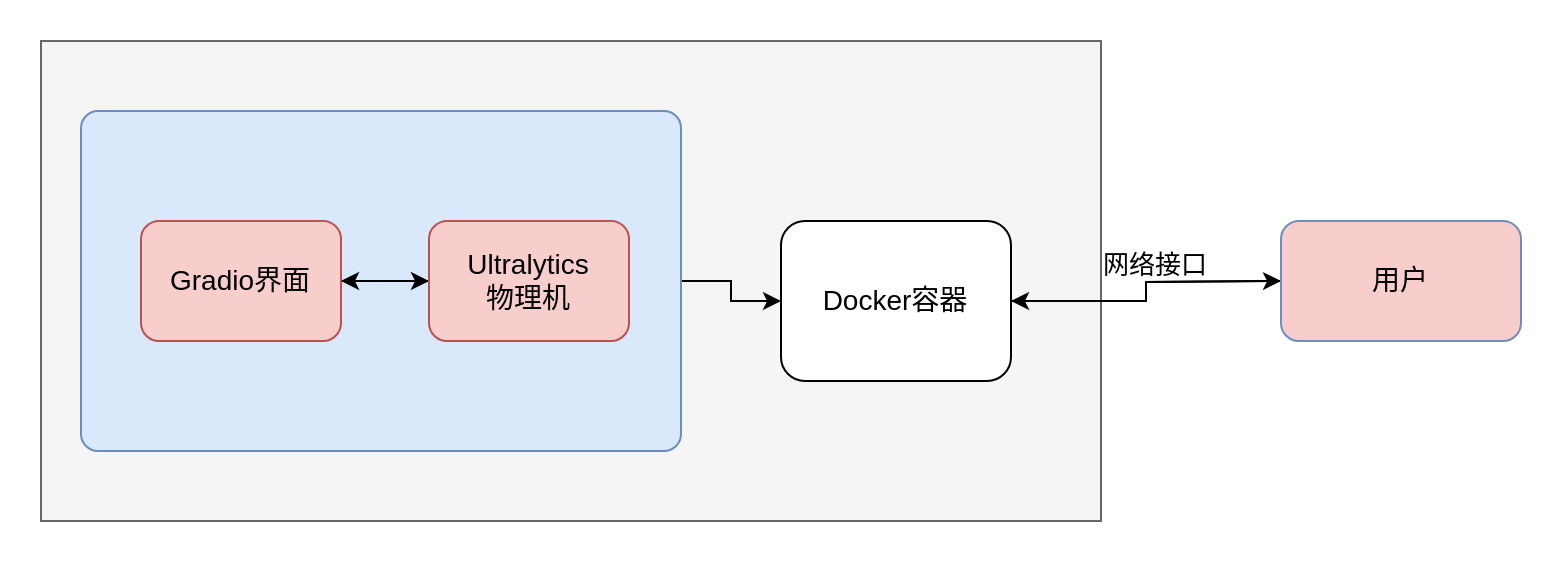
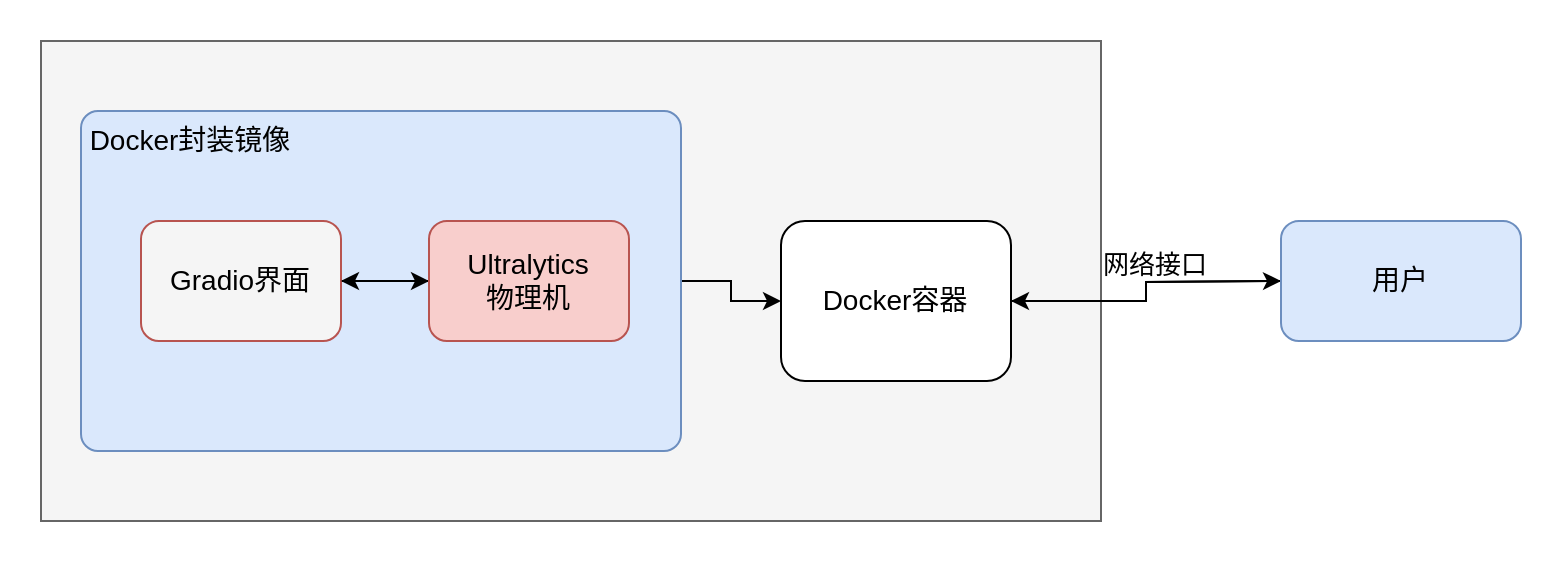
node "Docker封装镜像": added
node "Gradio界面": fillcolor #f8cecc -> #f5f5f5
node "用户": fillcolor #f8cecc -> #dae8fc
